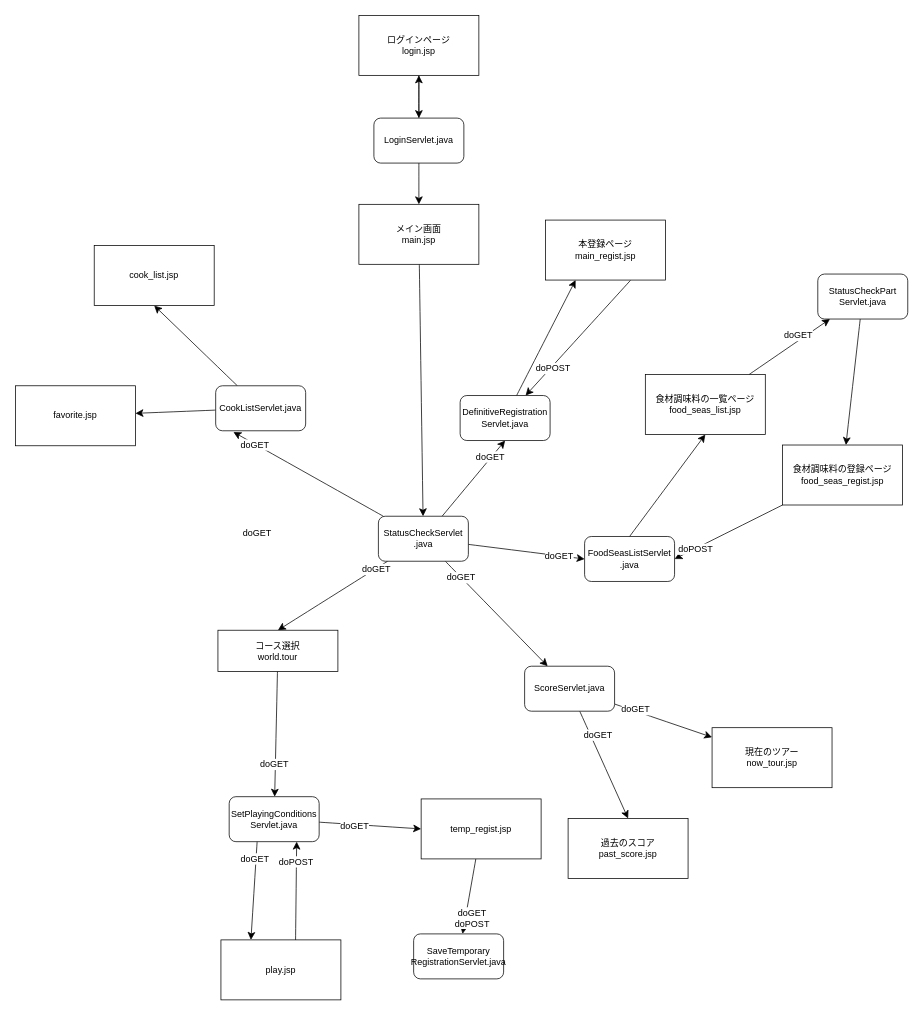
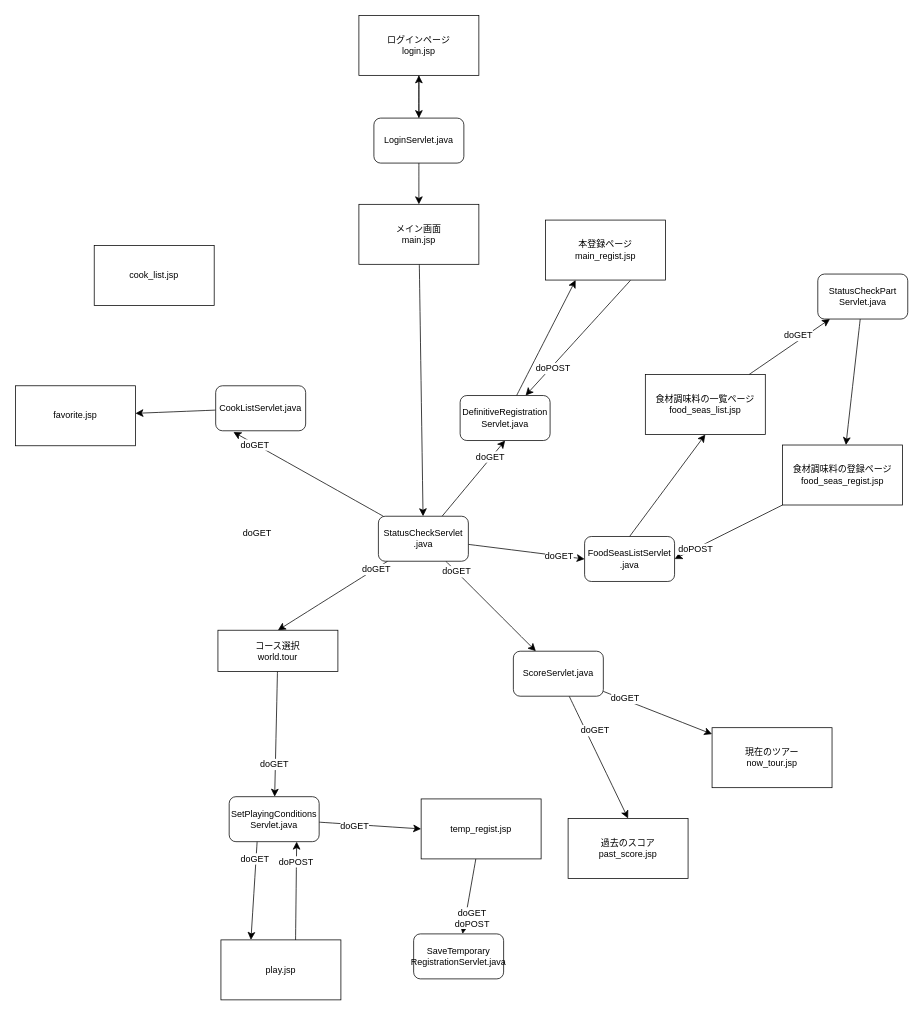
edge "CookListServlet.java" -> "cook_list.jsp": removed
node "ScoreServlet.java": moved (570, 689) -> (558, 674)
